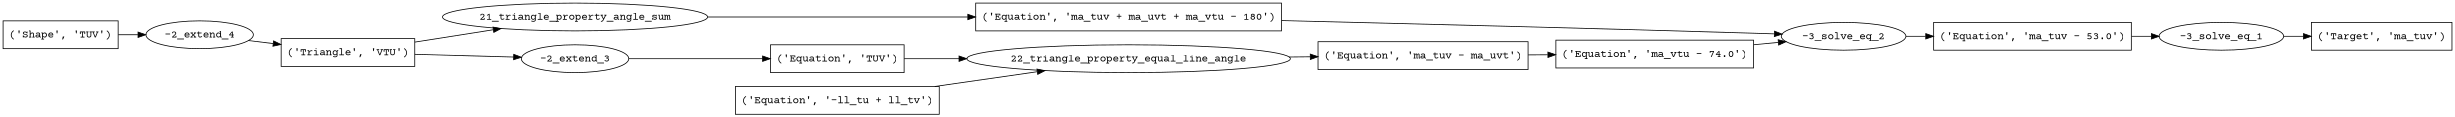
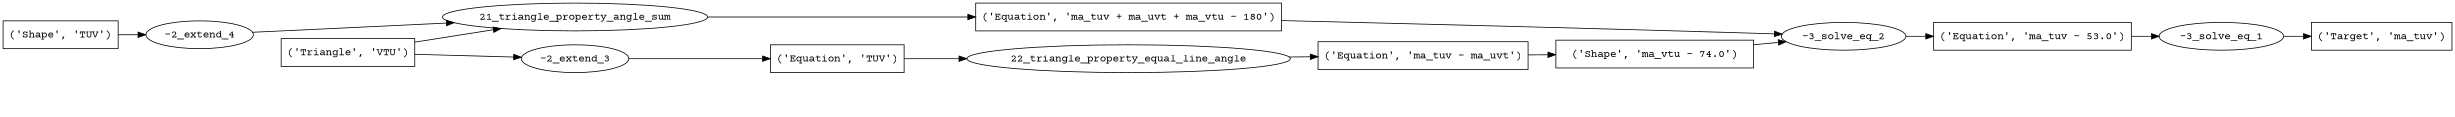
edge "-2_extend_4" -> "('Triangle', 'VTU')": now "-2_extend_4" -> "21_triangle_property_angle_sum"
node "('Equation', 'ma_vtu - 74.0')": label "('Equation', 'ma_vtu - 74.0')" -> "('Shape', 'ma_vtu - 74.0')"
node "('Equation', '-ll_tu + ll_tv')": removed
